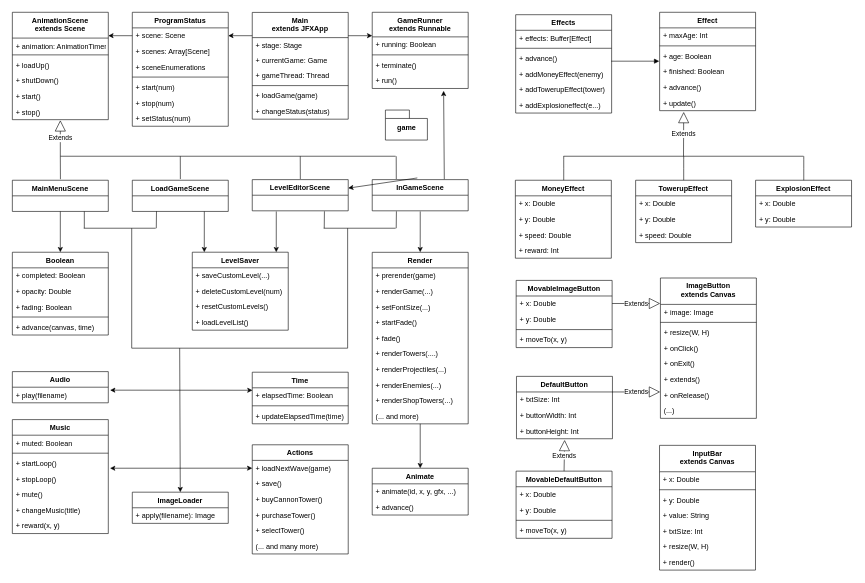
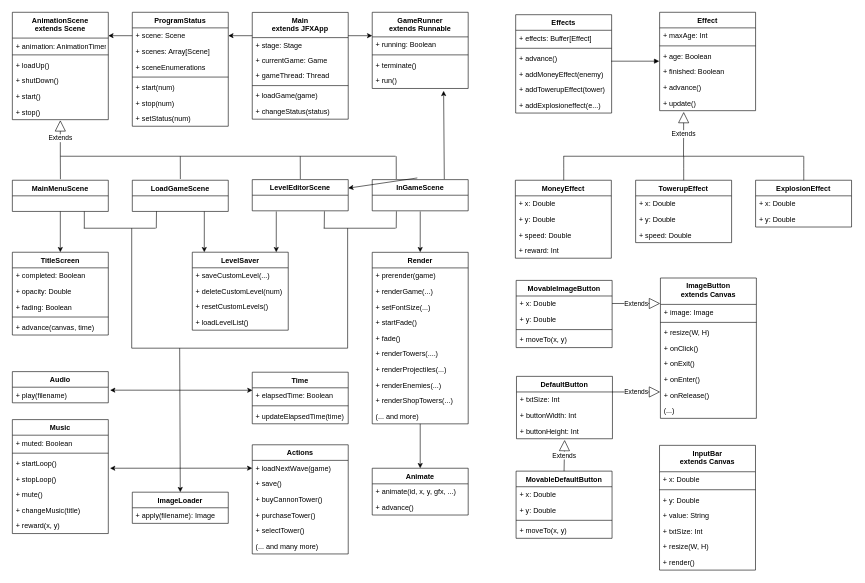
node "game": removed
node "Boolean": label "Boolean" -> "TitleScreen"
node "+ extends()": label "+ extends()" -> "+ onEnter()"
